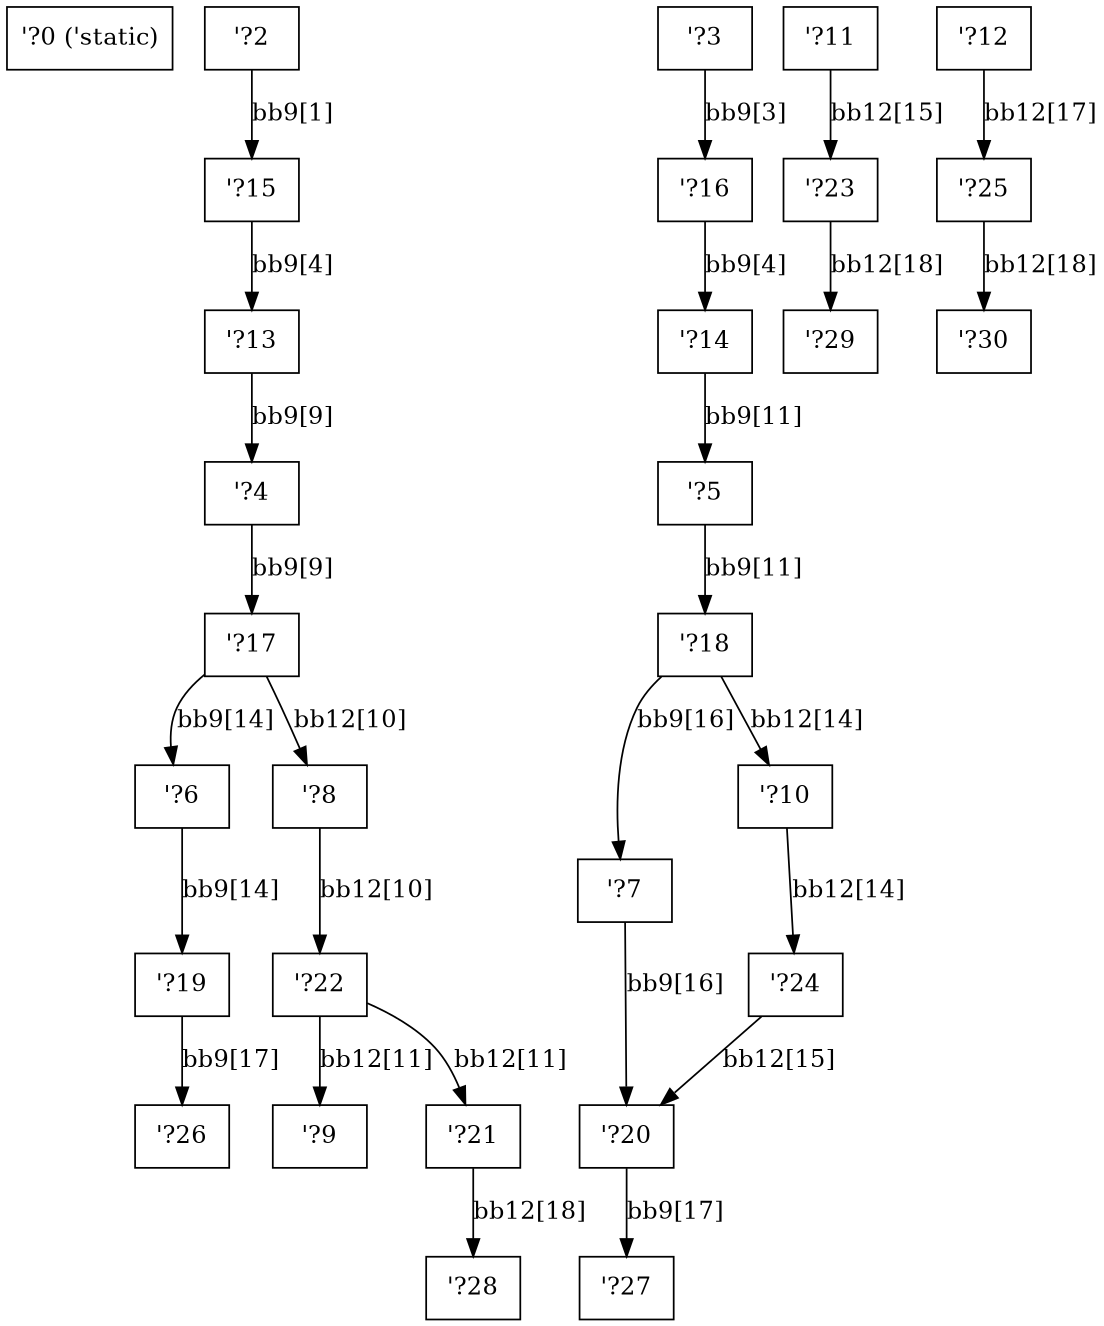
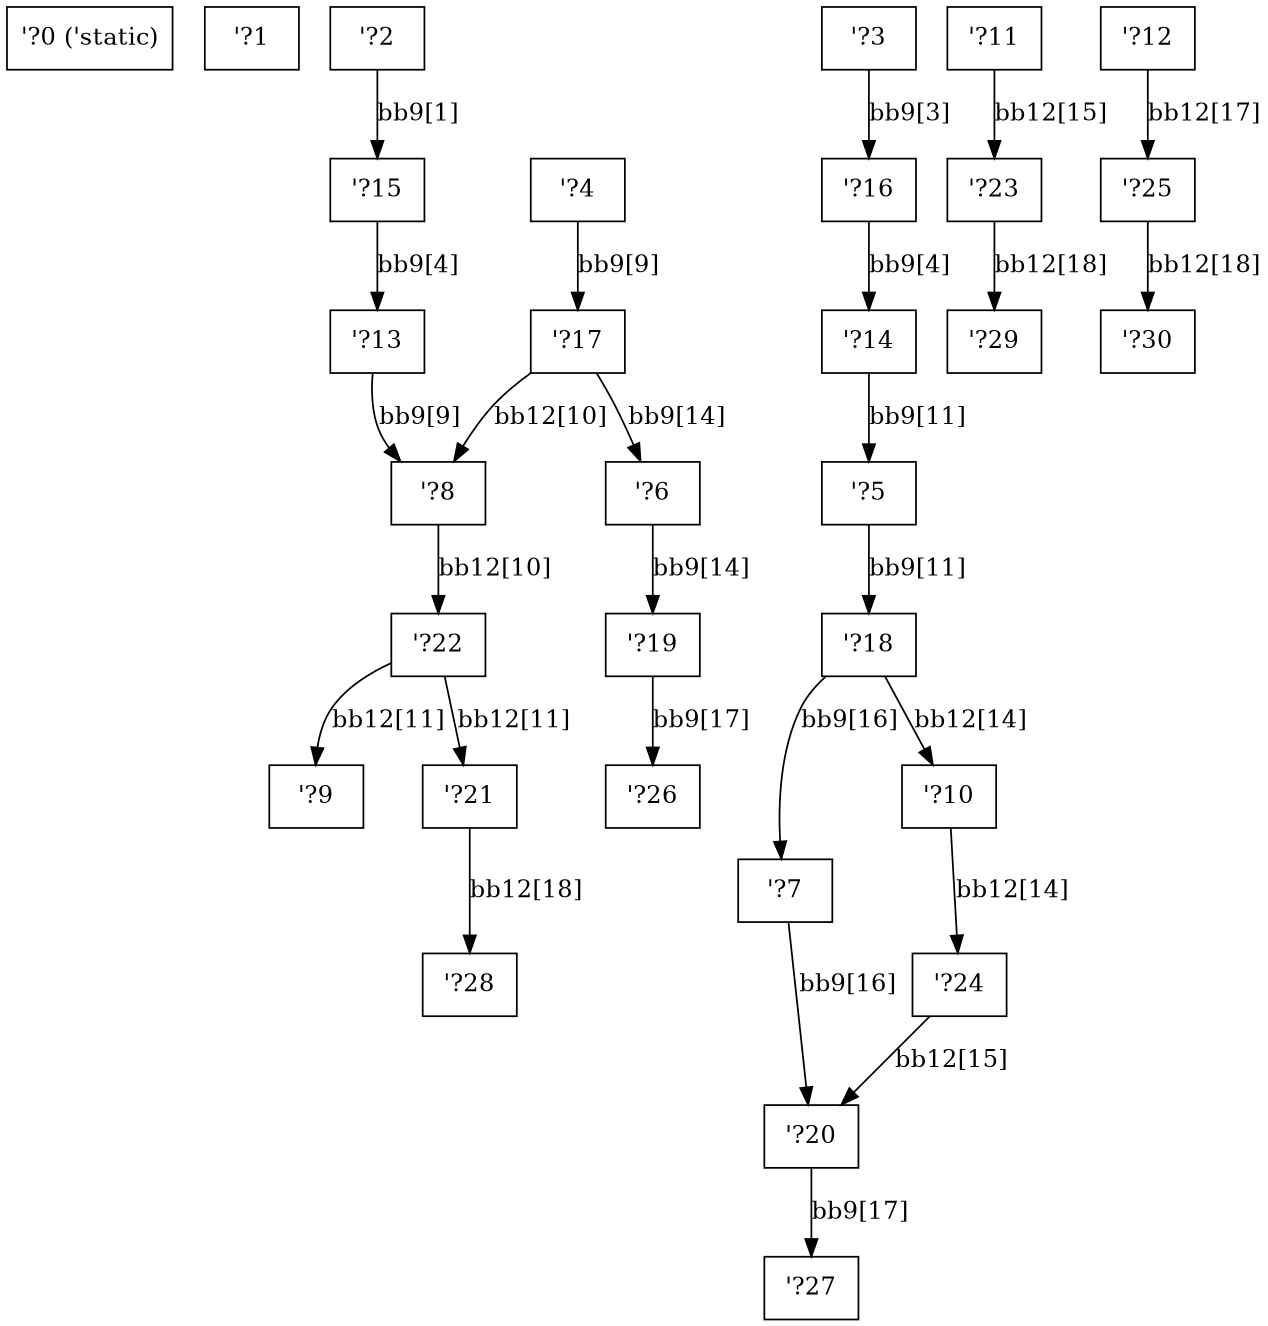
node "'?1": added
edge "'?13" -> "'?4": now "'?13" -> "'?8"
